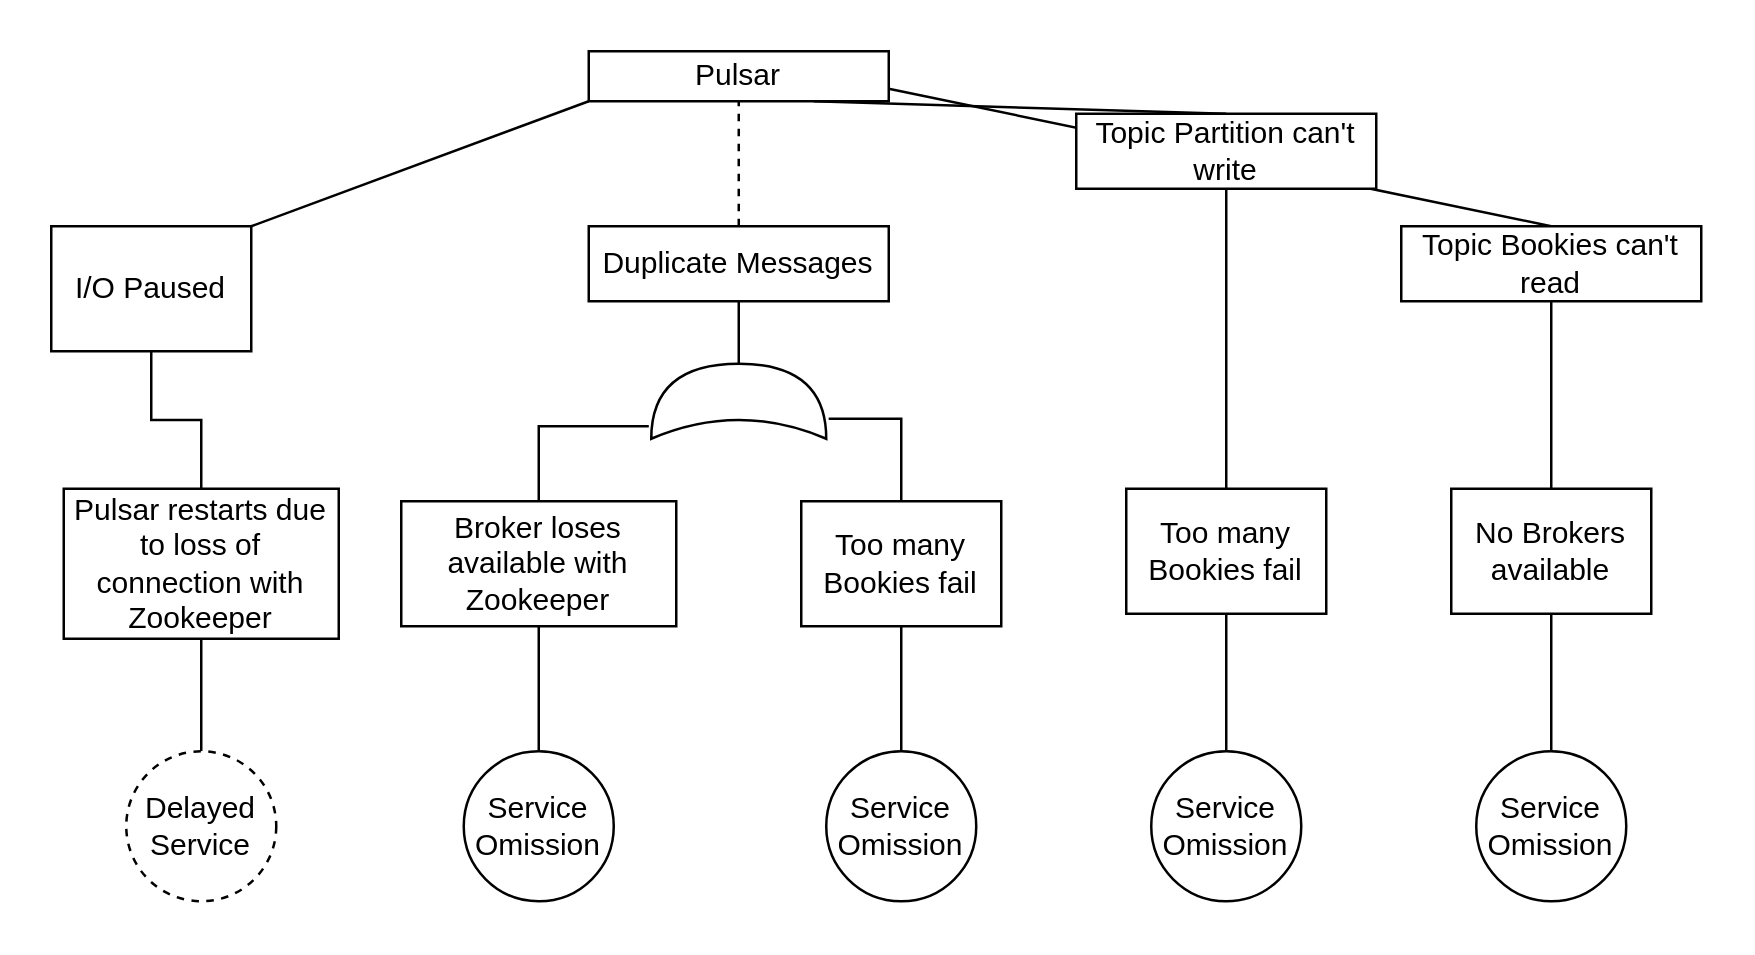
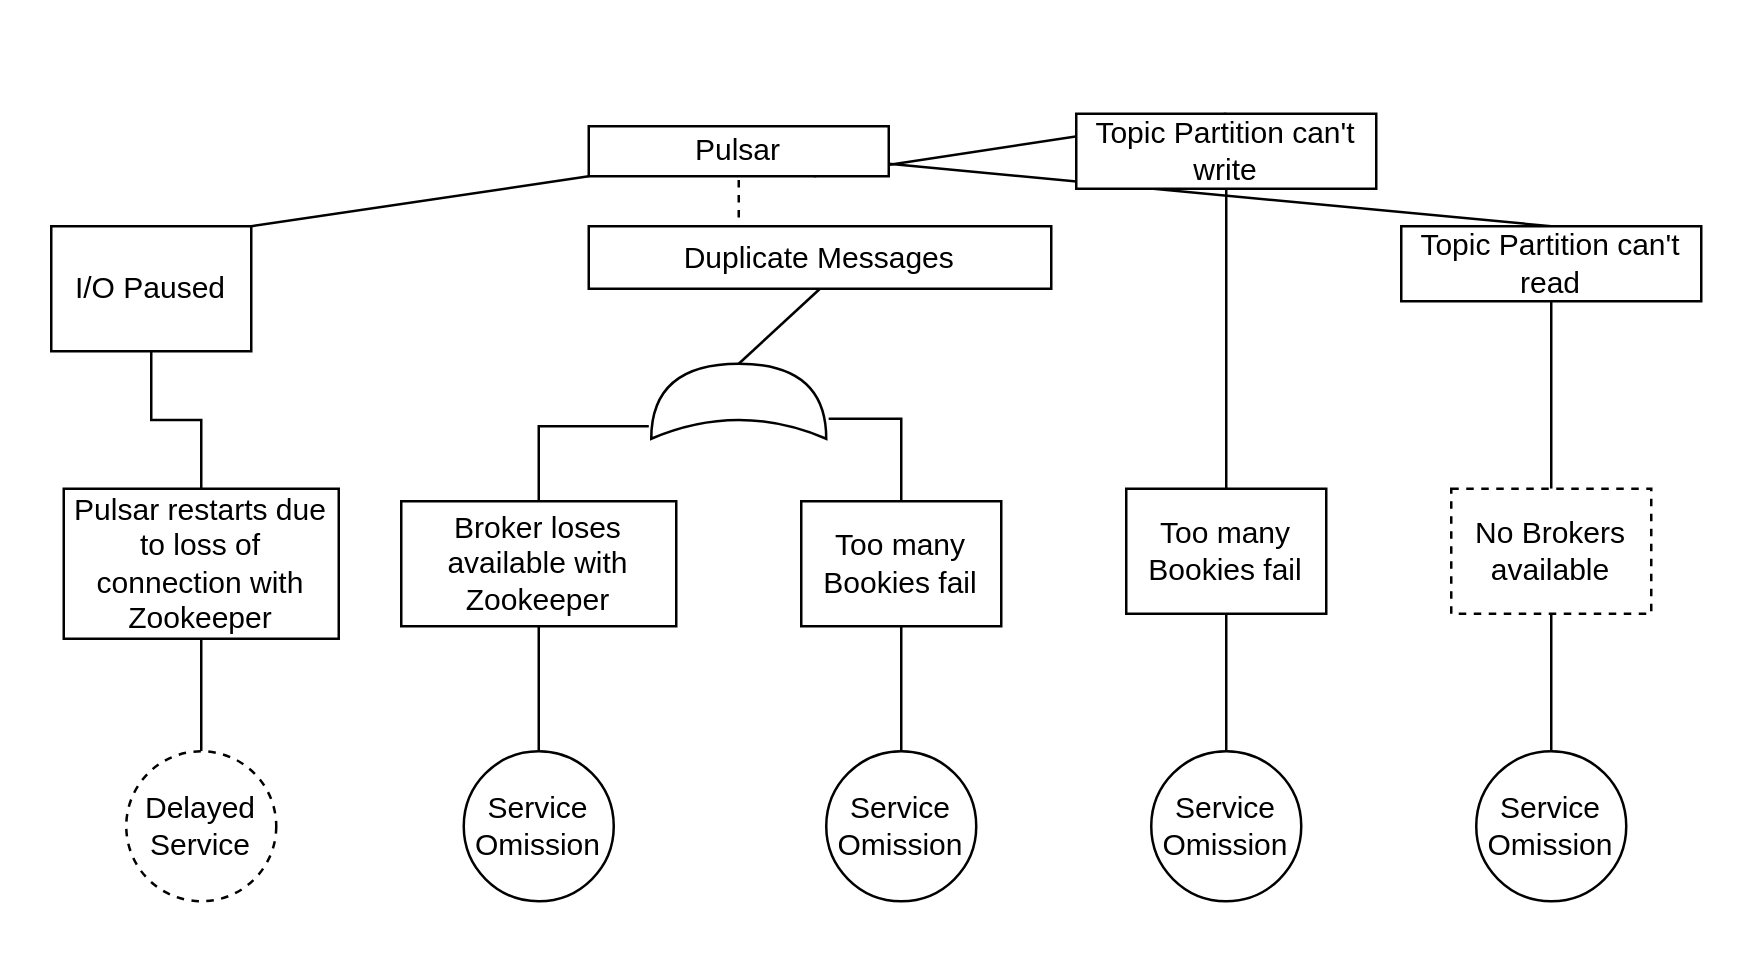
node "Pulsar": moved (739, 76) -> (739, 151)
node "Duplicate Messages": size 300x75 -> 463x63
node "Topic Bookies can't read": label "Topic Bookies can't read" -> "Topic Partition can't read"
node "No Brokers available": style solid -> dashed
